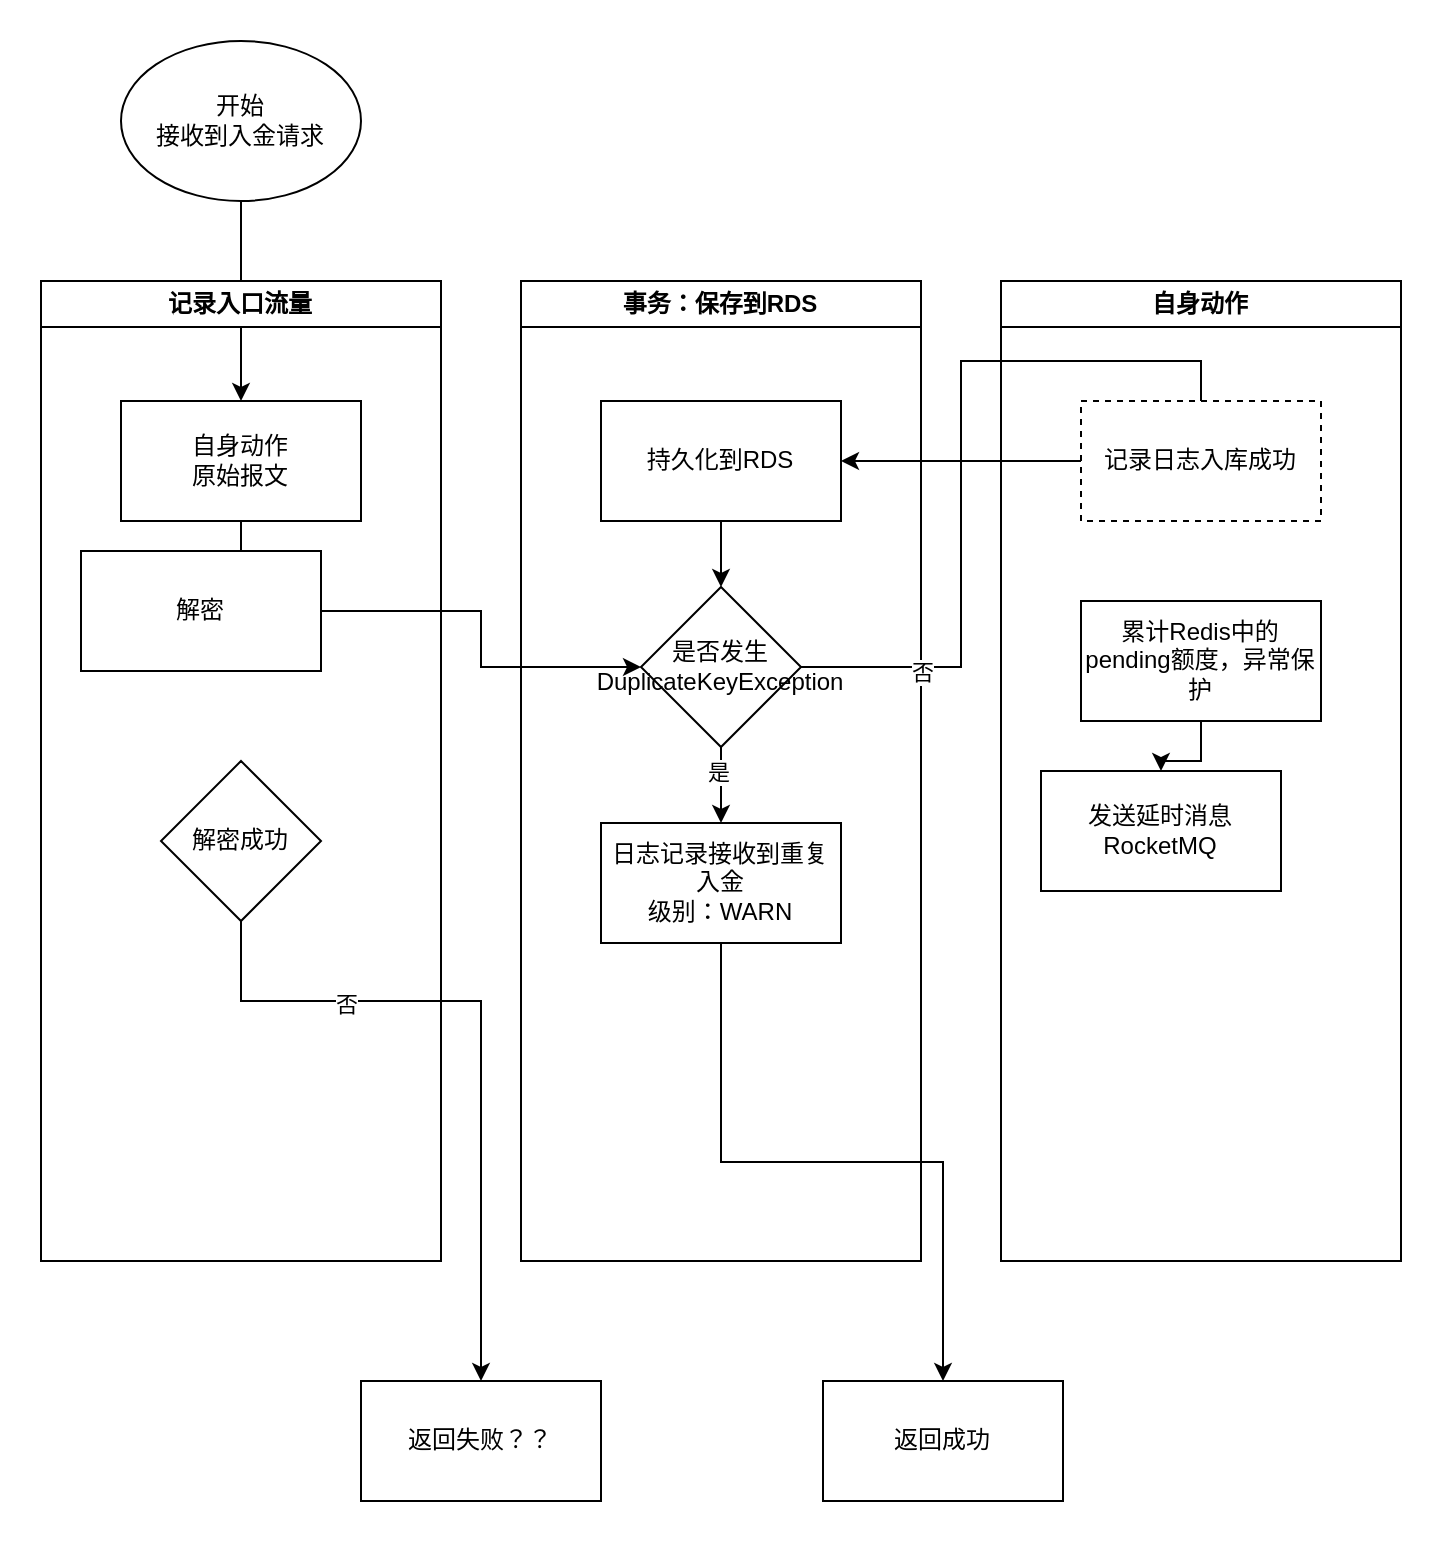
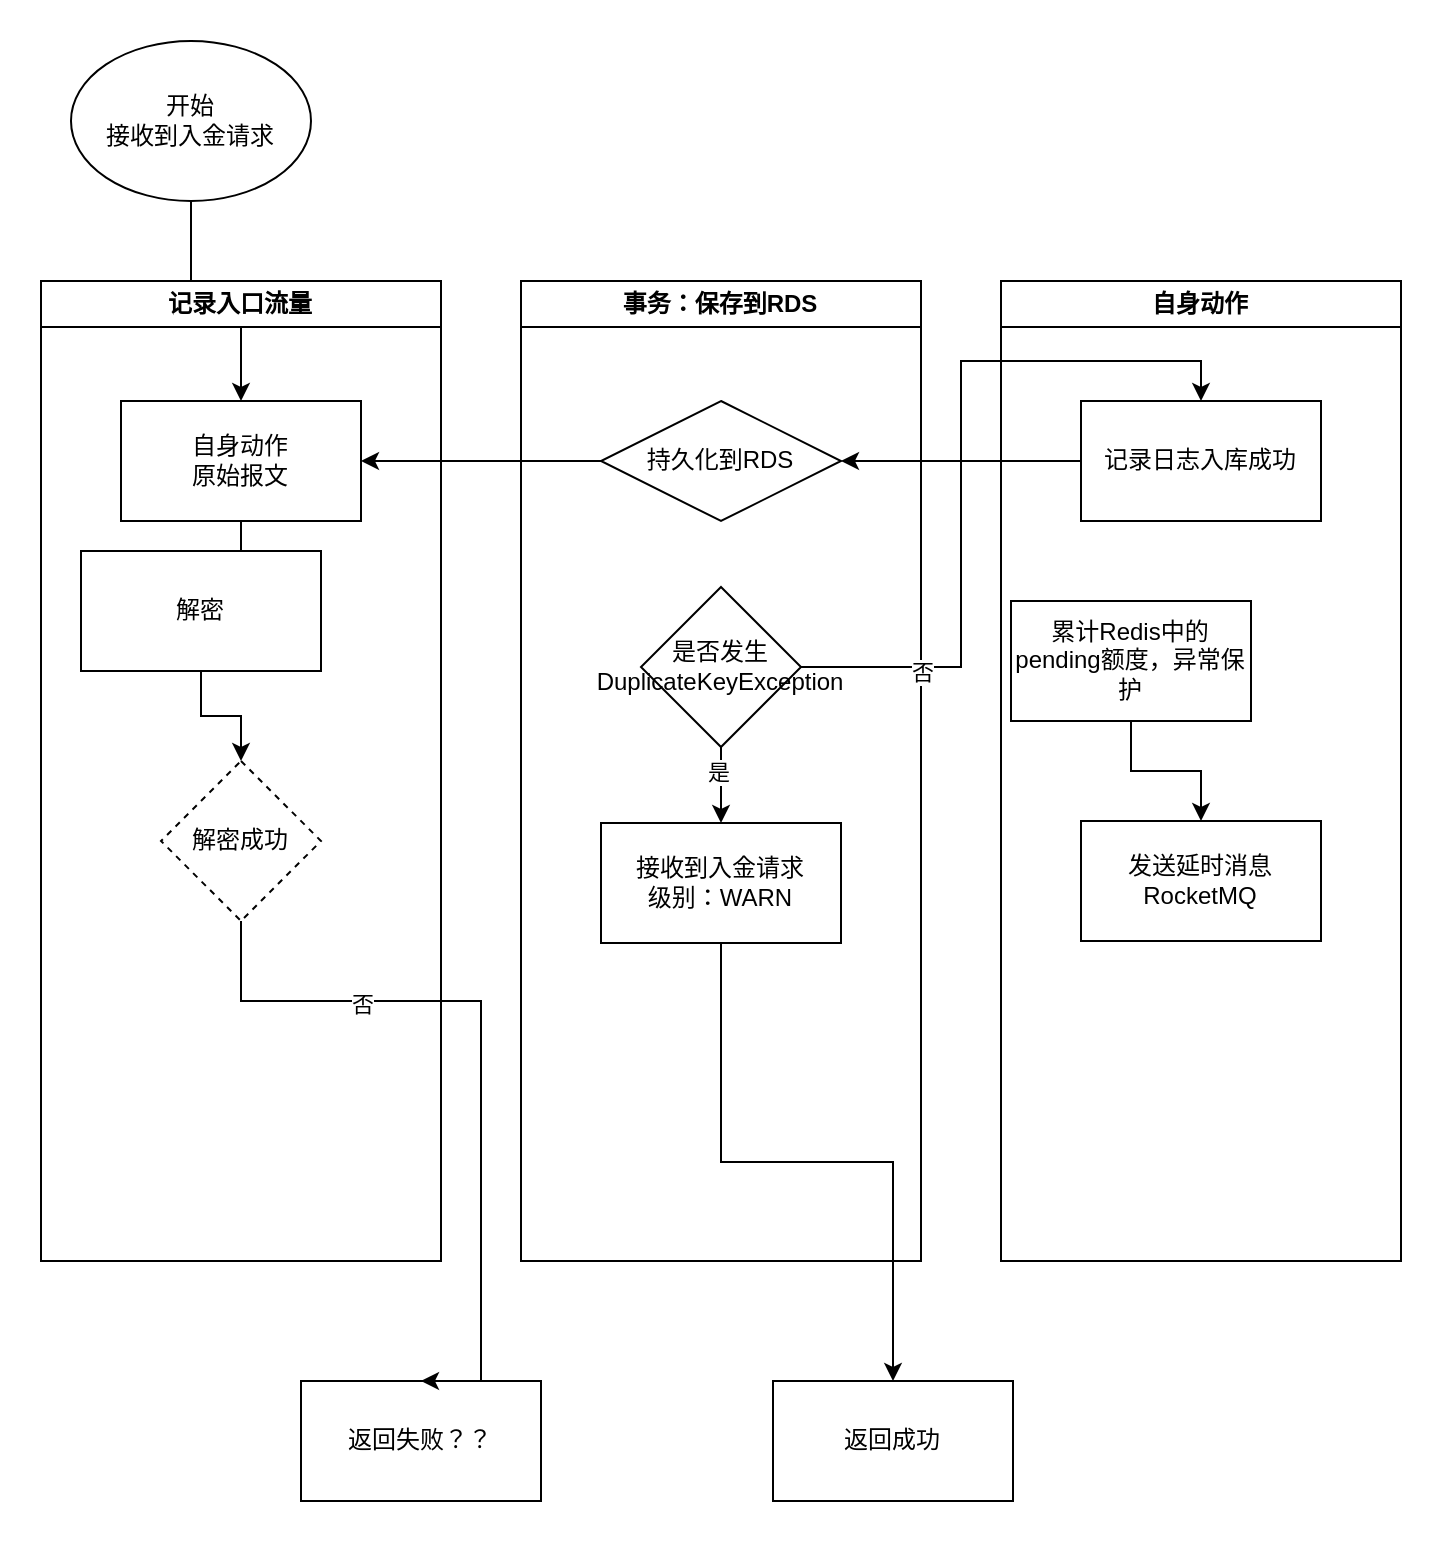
node "开始 接收到入金请求": moved (241, 121) -> (191, 121)
edge "记录日志入库成功" -- "是否发生DuplicateKeyException": arrowhead none -> classic
node "持久化到RDS": shape rectangle -> diamond
node "记录日志入库成功": style dashed -> solid
edge "持久化到RDS" -> "是否发生DuplicateKeyException": now "持久化到RDS" -> "自身动作 原始报文"
edge "解密" -> "是否发生DuplicateKeyException": now "解密" -> "解密成功"
node "累计Redis中的pending额度，异常保护": moved (1201, 661) -> (1131, 661)
node "发送延时消息 RocketMQ": moved (1161, 831) -> (1201, 881)
node "解密成功": style solid -> dashed
node "日志记录接收到重复入金 级别：WARN": label "日志记录接收到重复入金 级别：WARN" -> "接收到入金请求 级别：WARN"
node "返回失败？？": moved (481, 1441) -> (421, 1441)
node "返回成功": moved (943, 1441) -> (893, 1441)
